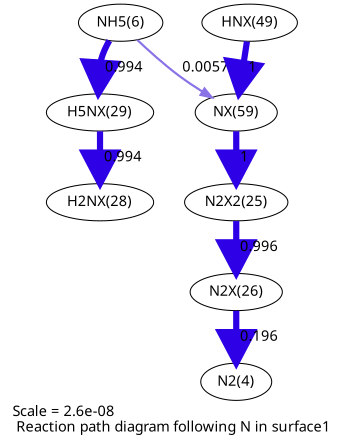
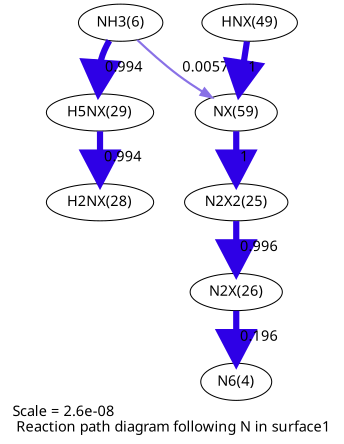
node "NH5(6)": label "NH5(6)" -> "NH3(6)"
node "N2(4)": label "N2(4)" -> "N6(4)"
